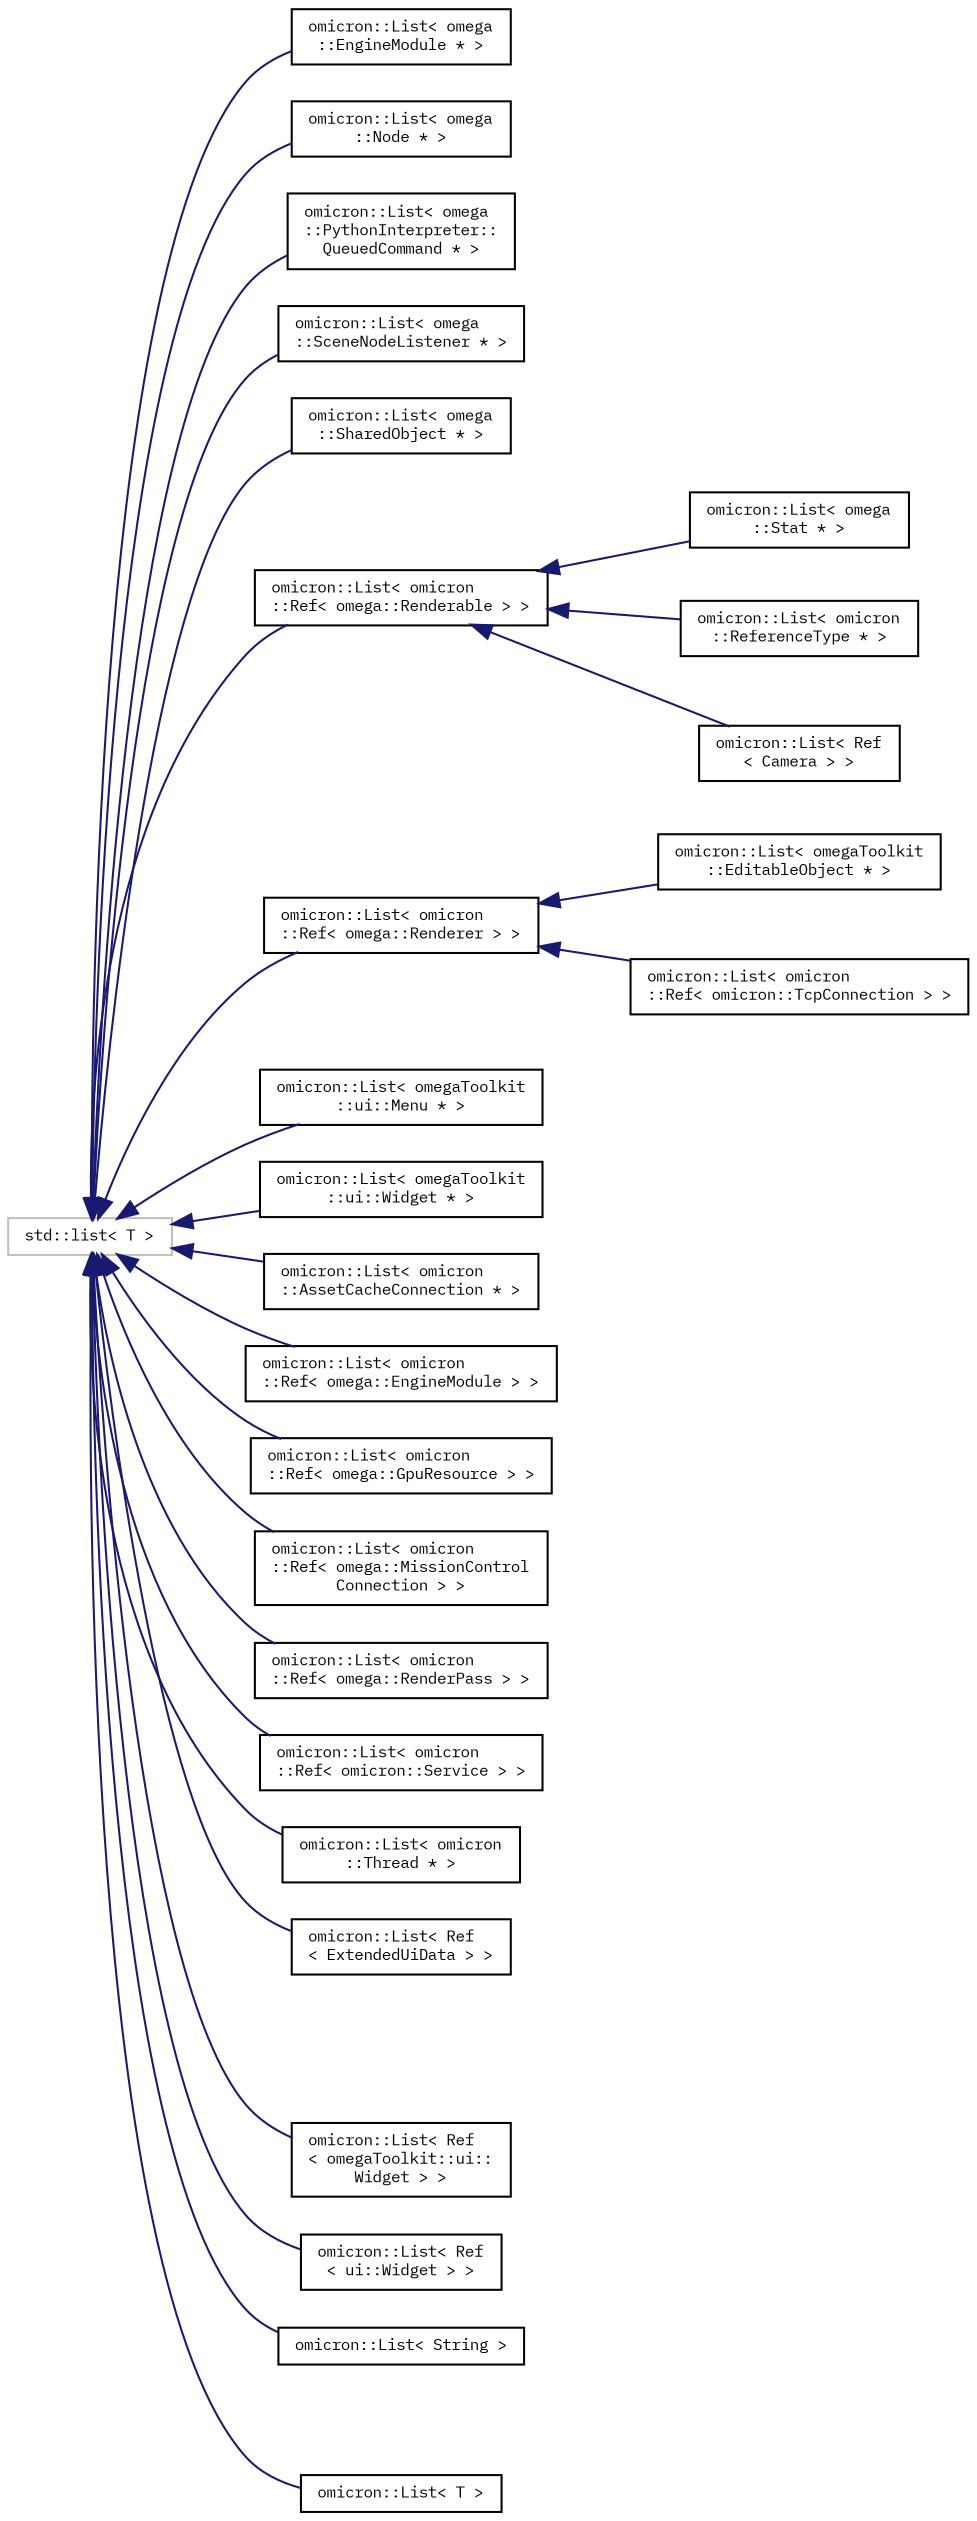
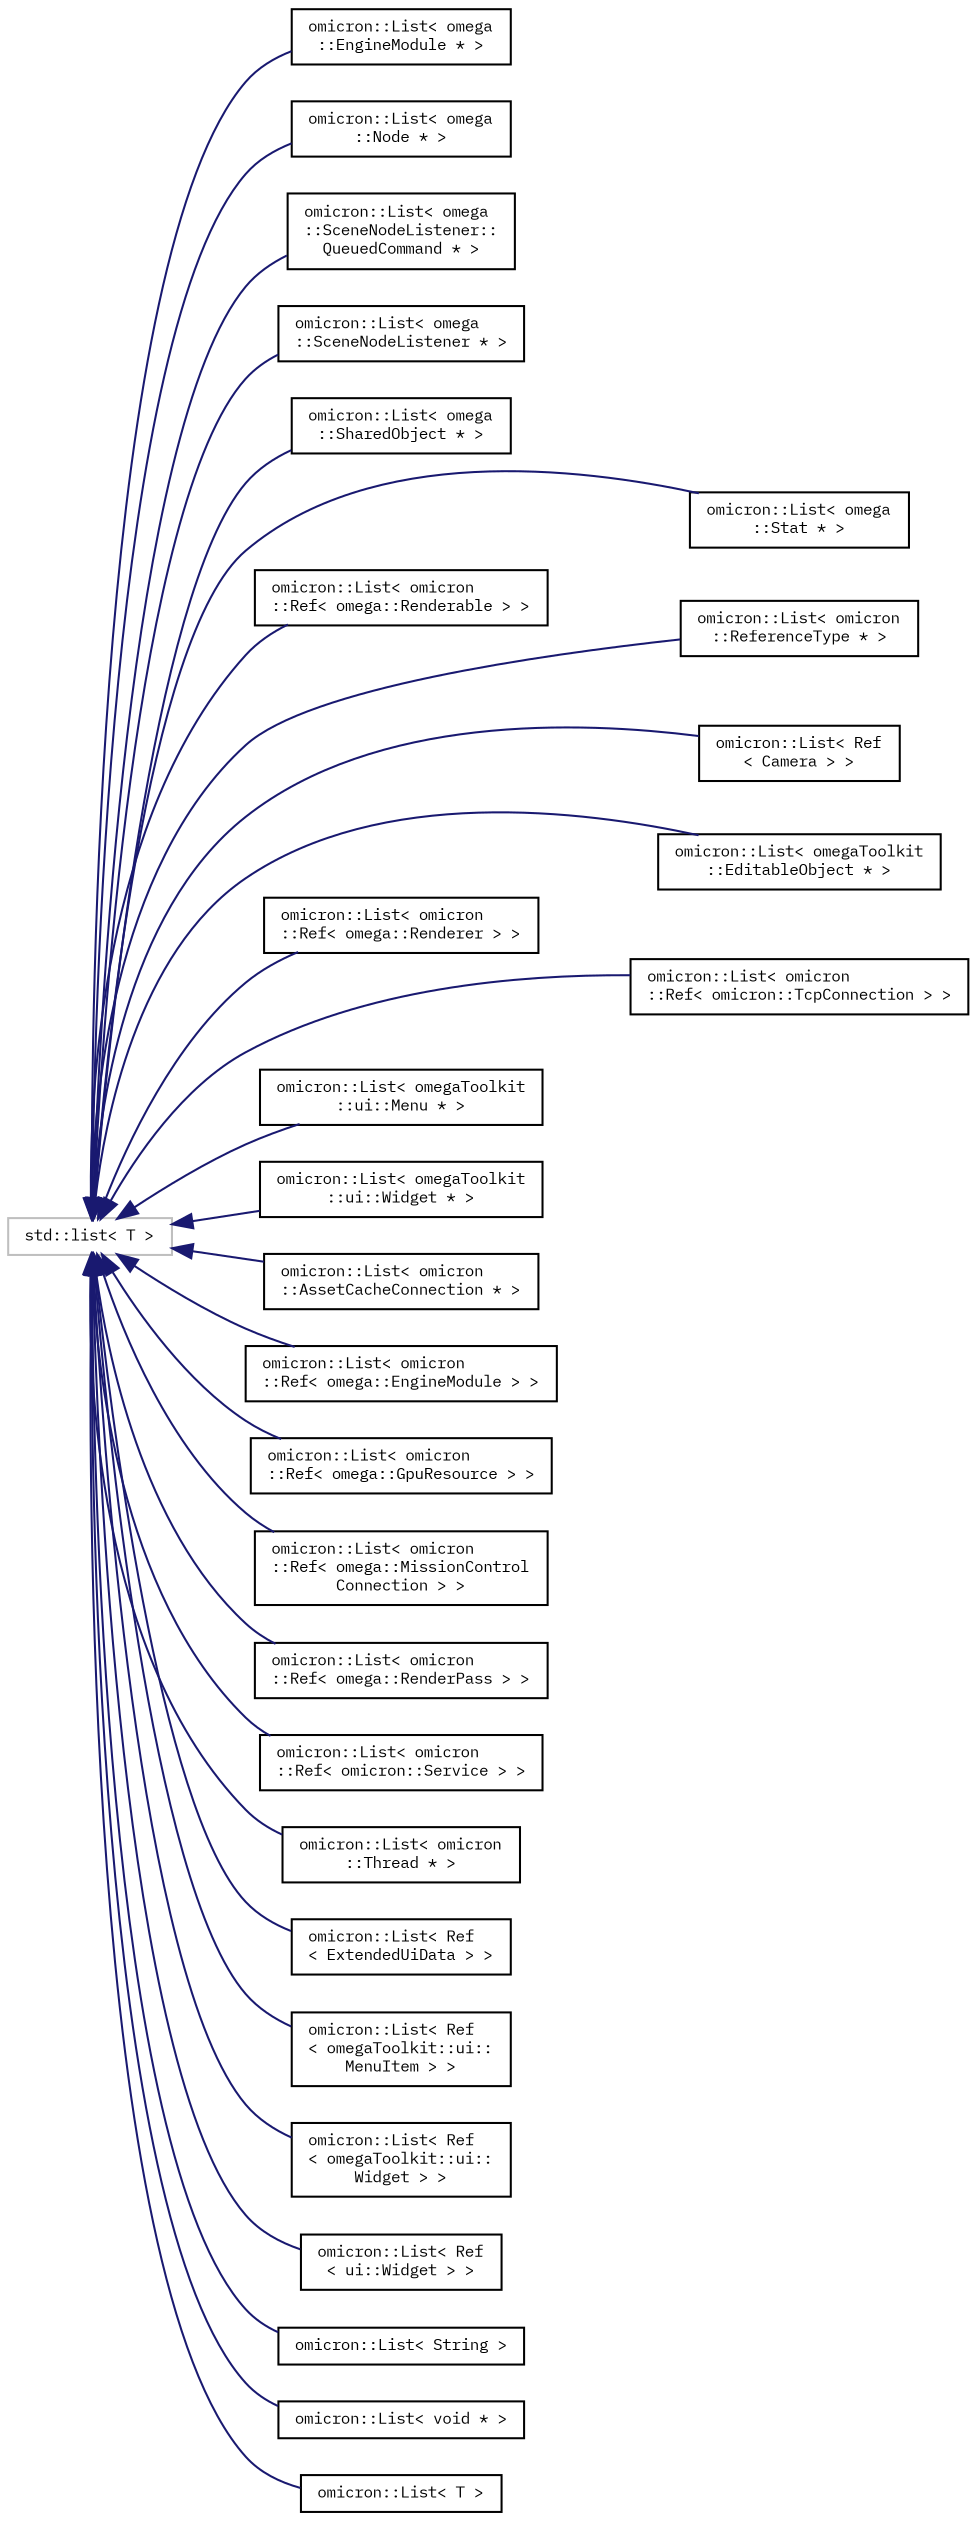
node "omicron::List< omega ::PythonInterpreter:: QueuedCommand * >": label "omicron::List< omega ::PythonInterpreter:: QueuedCommand * >" -> "omicron::List< omega ::SceneNodeListener:: QueuedCommand * >"
edge "omicron::List< omega ::Stat * >" -> "omicron::List< omicron ::Ref< omega::Renderable > >": now "omicron::List< omega ::Stat * >" -> "std::list< T >"
edge "omicron::List< omicron ::ReferenceType * >" -> "omicron::List< omicron ::Ref< omega::Renderable > >": now "omicron::List< omicron ::ReferenceType * >" -> "std::list< T >"
edge "omicron::List< Ref < Camera > >" -> "omicron::List< omicron ::Ref< omega::Renderable > >": now "omicron::List< Ref < Camera > >" -> "std::list< T >"
edge "omicron::List< omegaToolkit ::EditableObject * >" -> "omicron::List< omicron ::Ref< omega::Renderer > >": now "omicron::List< omegaToolkit ::EditableObject * >" -> "std::list< T >"
edge "omicron::List< omicron ::Ref< omicron::TcpConnection > >" -> "omicron::List< omicron ::Ref< omega::Renderer > >": now "omicron::List< omicron ::Ref< omicron::TcpConnection > >" -> "std::list< T >"
node "omicron::List< Ref < omegaToolkit::ui:: MenuItem > >": added
node "omicron::List< void * >": added
